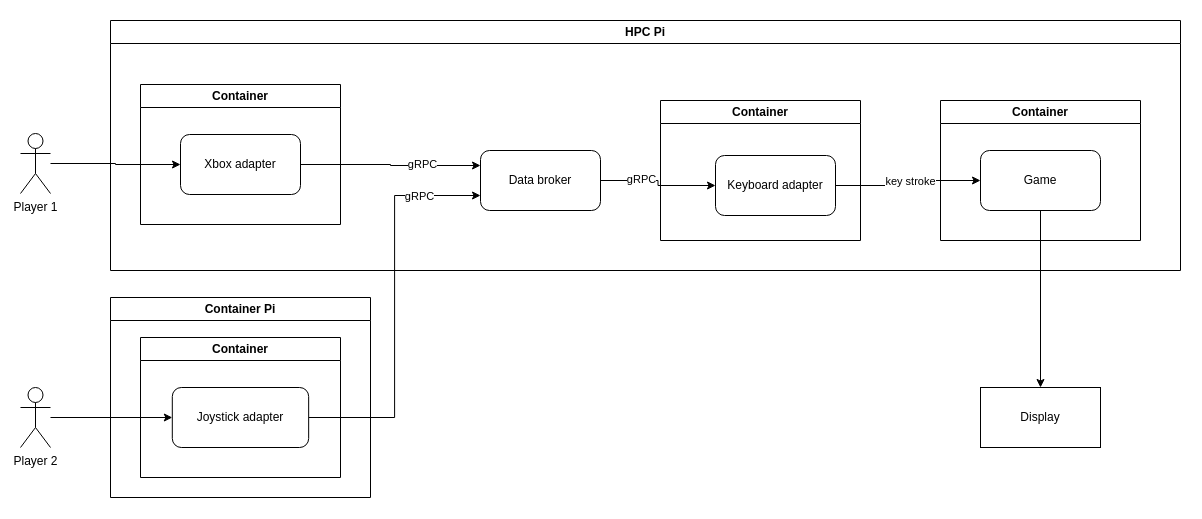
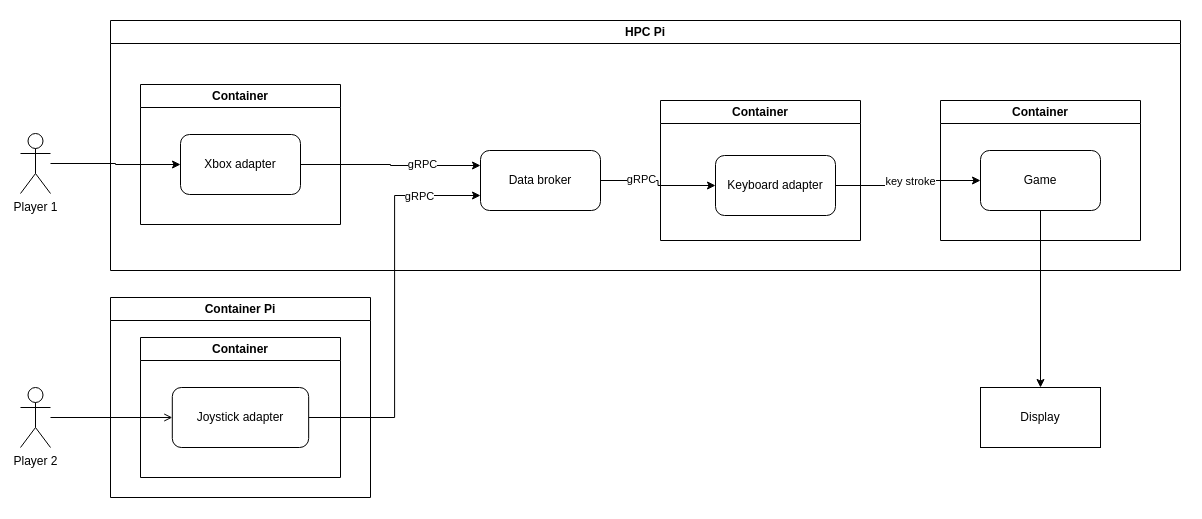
edge "Player 2" -> "Joystick adapter": arrowhead classic -> open
